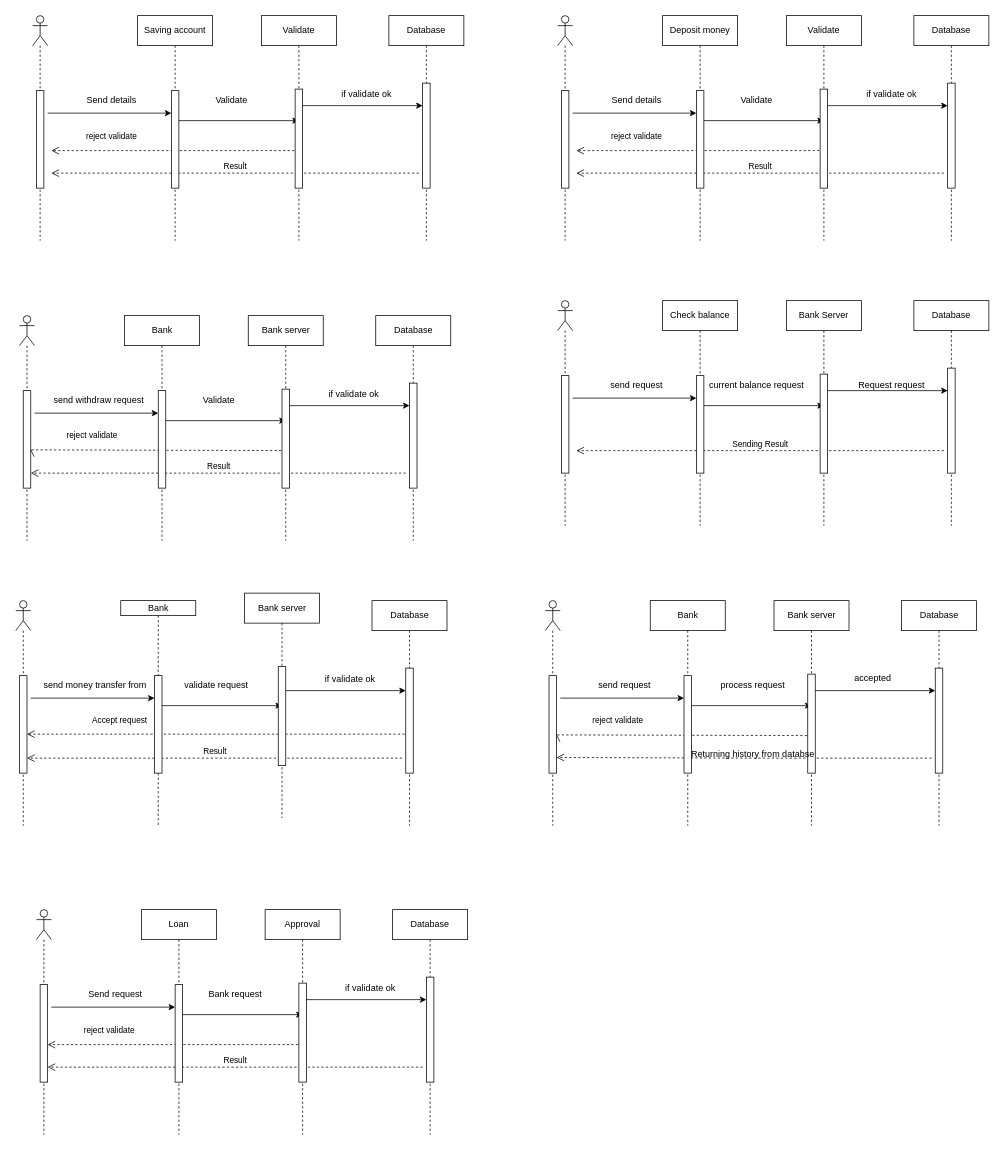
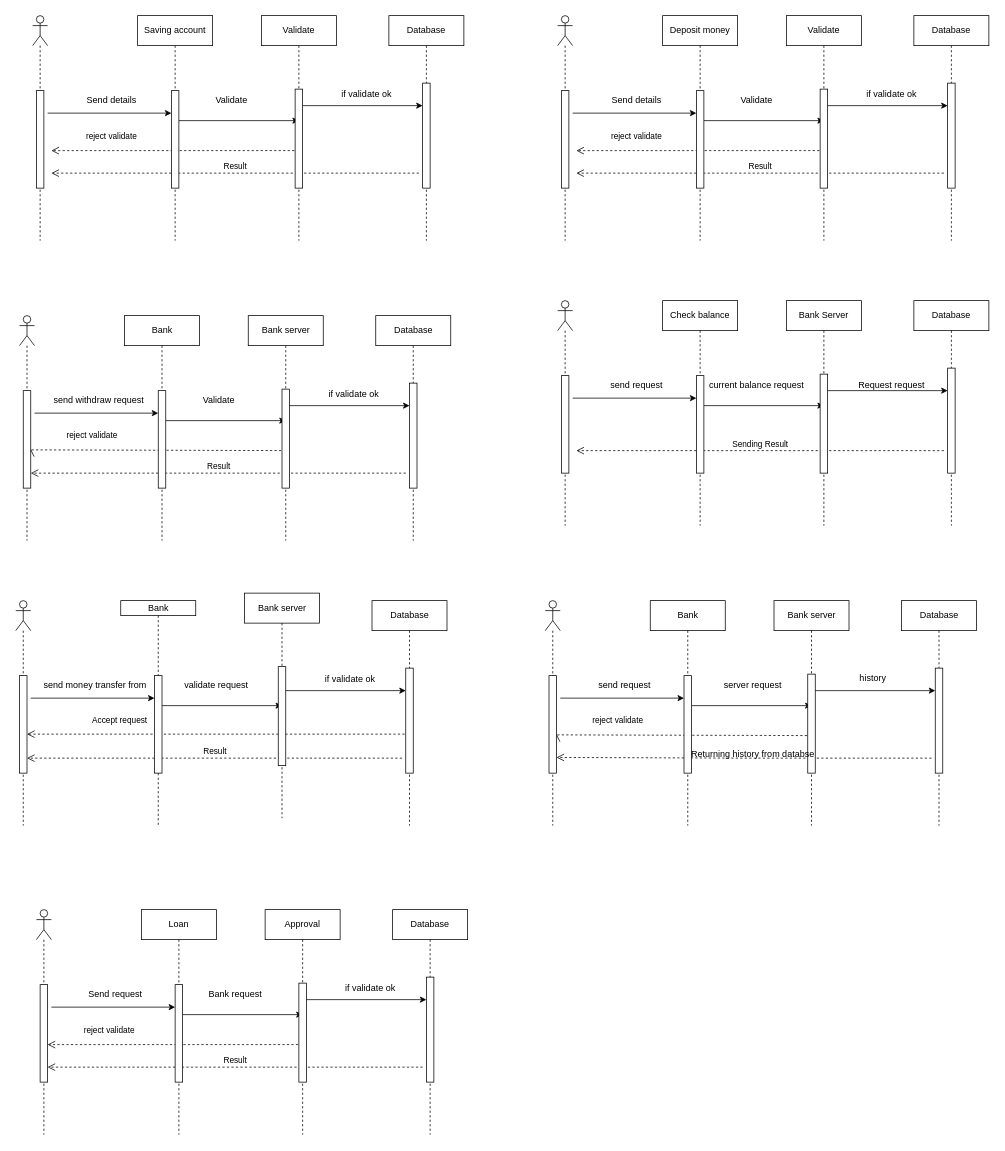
node "accepted": label "accepted" -> "history"
node "process request": label "process request" -> "server request"
